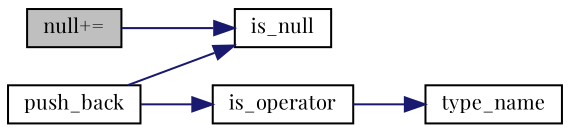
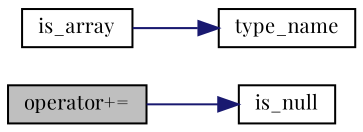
node "null+=": label "null+=" -> "operator+="
node "push_back": removed
node "is_operator": label "is_operator" -> "is_array"
